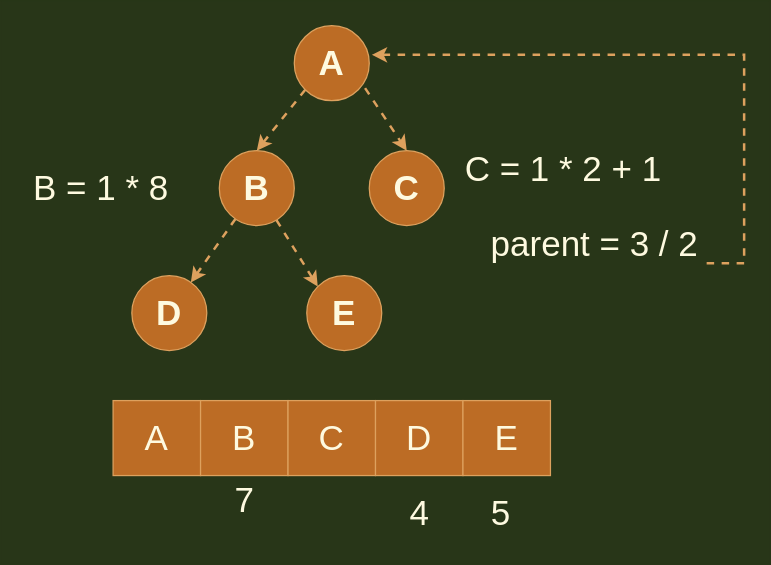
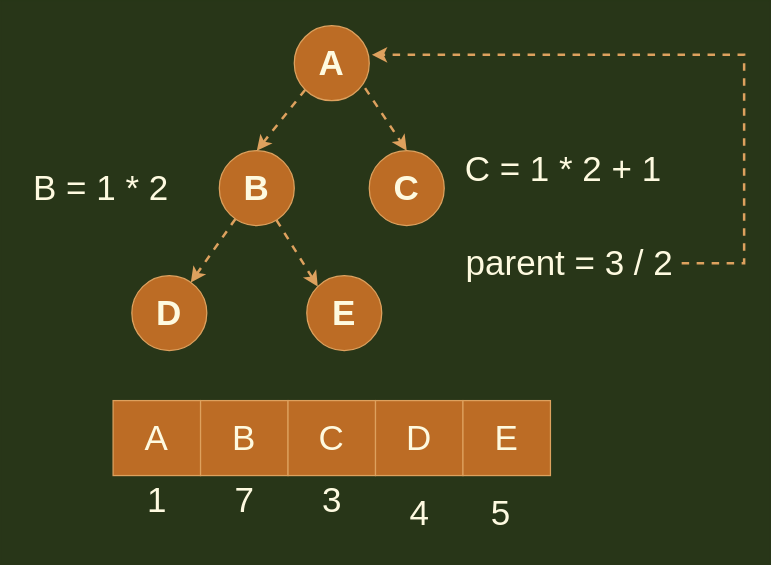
node "B = 1 * 8": label "B = 1 * 8" -> "B = 1 * 2"
node "parent = 3 / 2": moved (594, 244) -> (569, 263)
node "1": added
node "3": added
